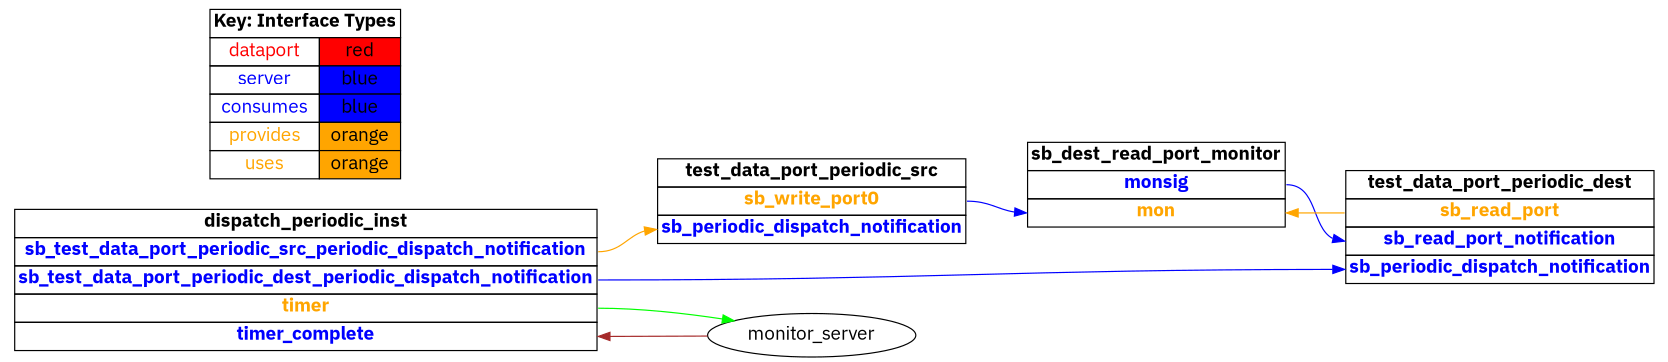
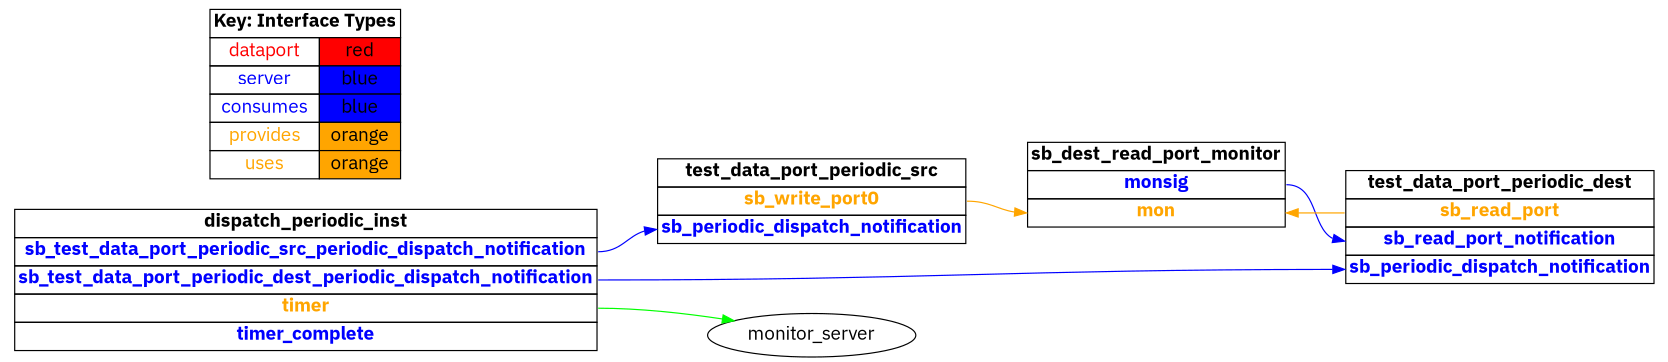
edge "test_data_port_periodic_src" -> "sb_dest_read_port_monitor": color blue -> orange
edge "dispatch_periodic_inst" -> "test_data_port_periodic_src": color orange -> blue
edge "monitor_server" -> "dispatch_periodic_inst": removed
